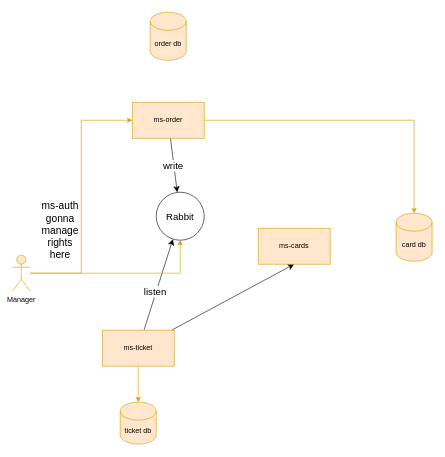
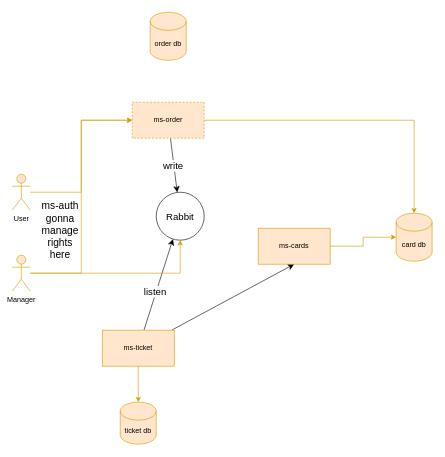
node "ms-order": style solid -> dashed
node "User": added
edge "User" -> "ms-order": added
edge "ms-cards" -> "card db": added
